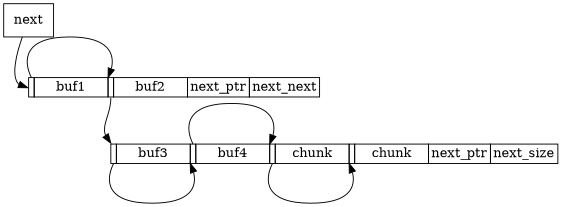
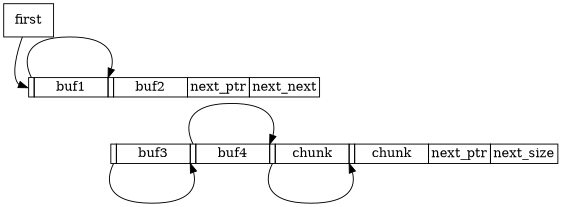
node "next": label "next" -> "first"
edge "buf1" -> "buf3": removed
